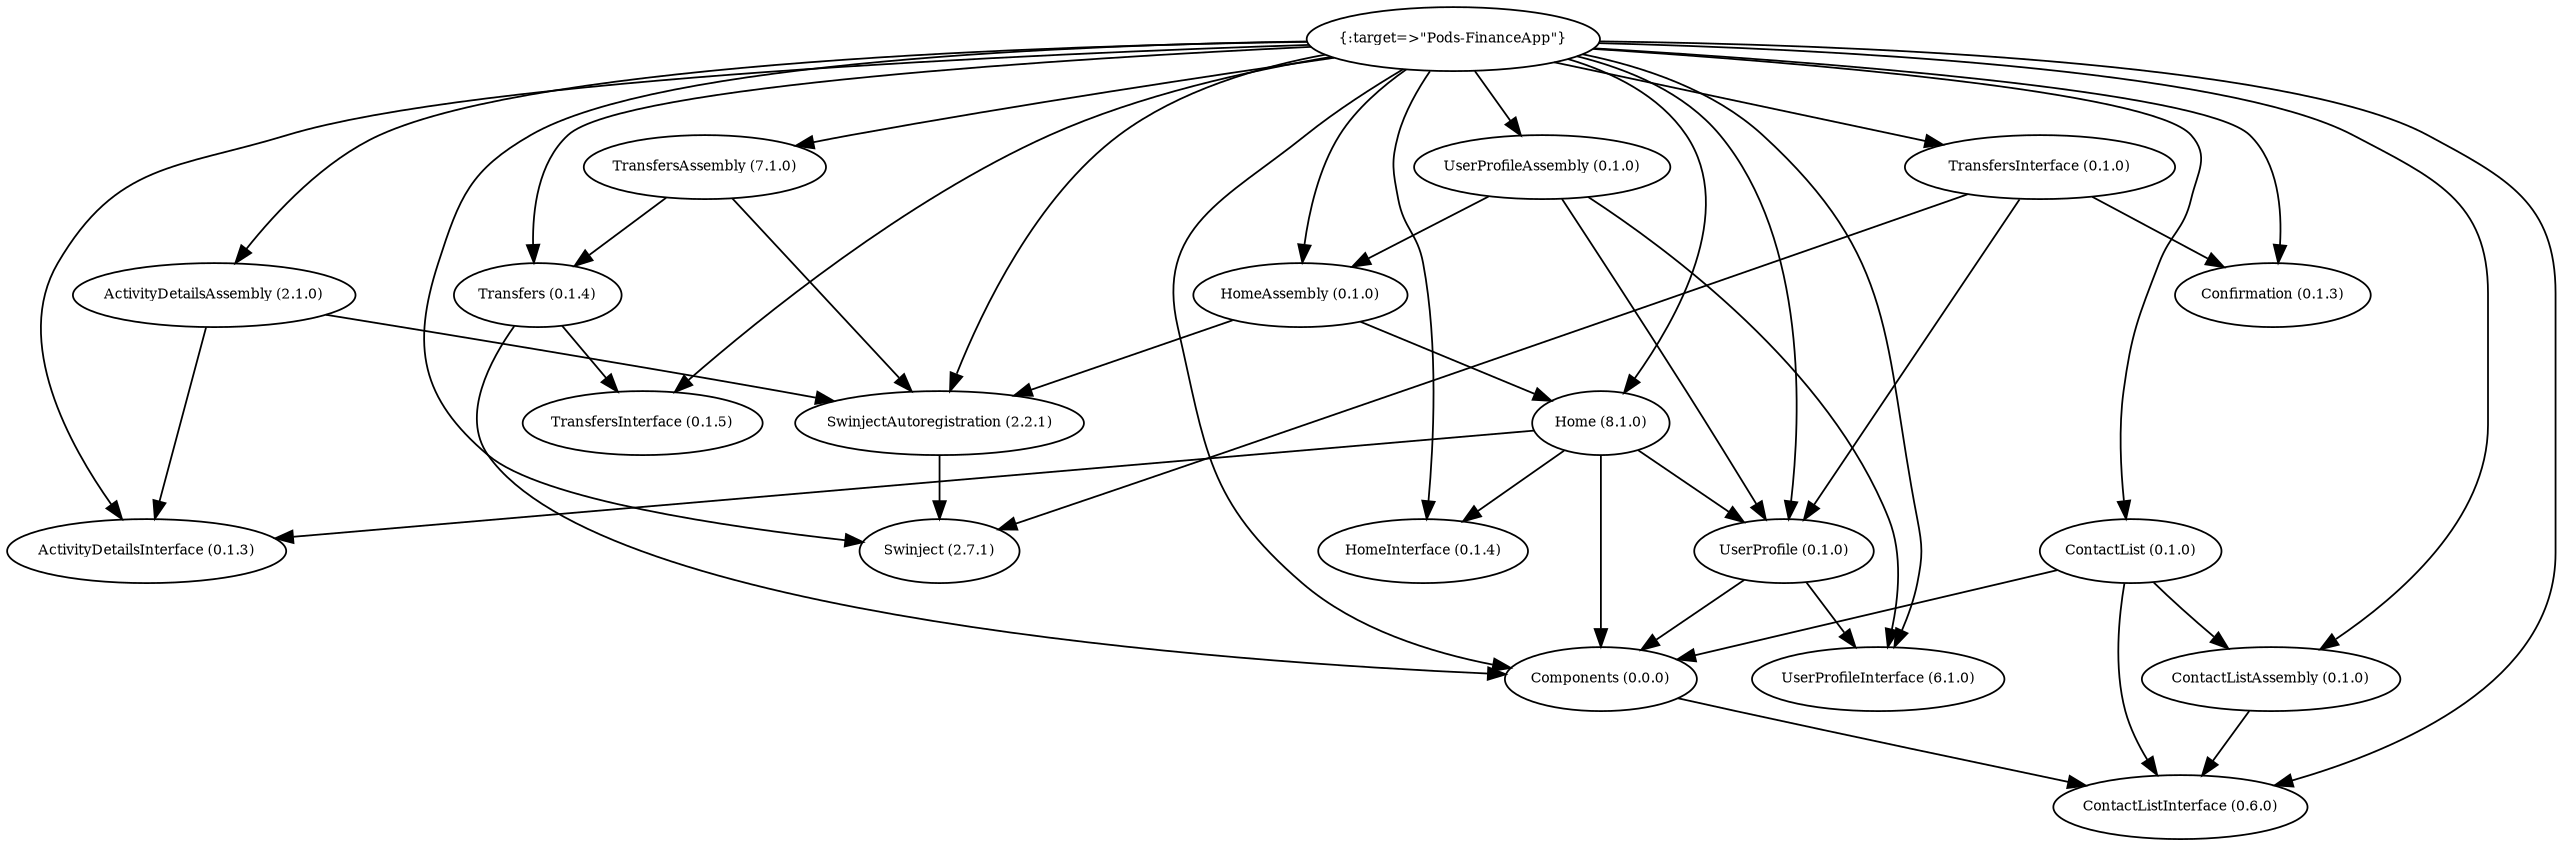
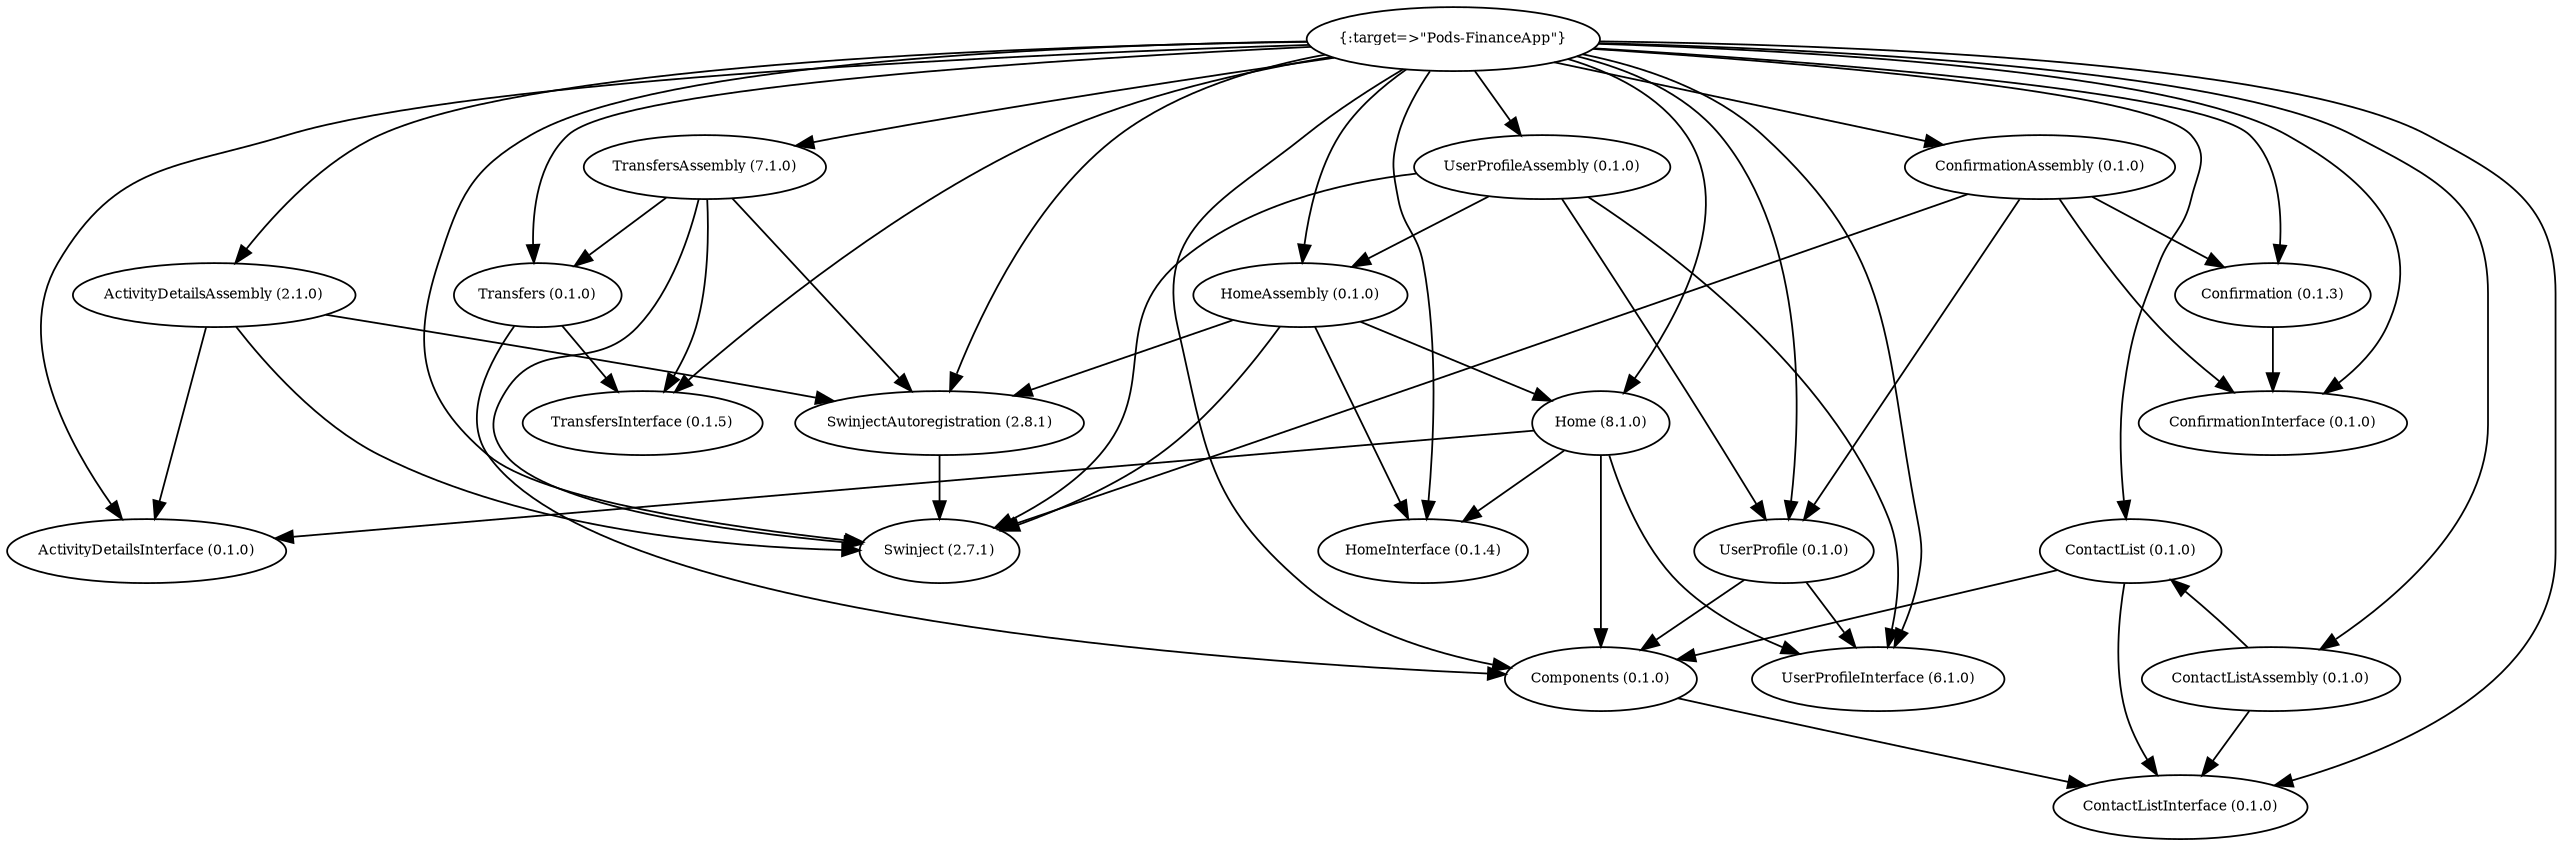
node "TransfersInterface (0.1.0)": label "TransfersInterface (0.1.0)" -> "ConfirmationAssembly (0.1.0)"
edge "UserProfileAssembly (0.1.0)" -> "Swinject (2.7.1)": added
edge "TransfersAssembly (7.1.0)" -> "TransfersInterface (0.1.5)": added
node "Transfers (0.1.4)": label "Transfers (0.1.4)" -> "Transfers (0.1.0)"
edge "HomeAssembly (0.1.0)" -> "HomeInterface (0.1.4)": added
node "SwinjectAutoregistration (2.2.1)": label "SwinjectAutoregistration (2.2.1)" -> "SwinjectAutoregistration (2.8.1)"
node "ConfirmationInterface (0.1.0)": added
edge "HomeAssembly (0.1.0)" -> "Swinject (2.7.1)": added
edge "TransfersAssembly (7.1.0)" -> "Swinject (2.7.1)": added
edge "Home (8.1.0)" -> "UserProfile (0.1.0)": now "Home (8.1.0)" -> "UserProfileInterface (6.1.0)"
edge "ActivityDetailsAssembly (2.1.0)" -> "Swinject (2.7.1)": added
node "ActivityDetailsInterface (0.1.3)": label "ActivityDetailsInterface (0.1.3)" -> "ActivityDetailsInterface (0.1.0)"
edge "ContactList (0.1.0)" -> "ContactListAssembly (0.1.0)": reversed
node "Components (0.0.0)": label "Components (0.0.0)" -> "Components (0.1.0)"
node "ContactListInterface (0.6.0)": label "ContactListInterface (0.6.0)" -> "ContactListInterface (0.1.0)"
